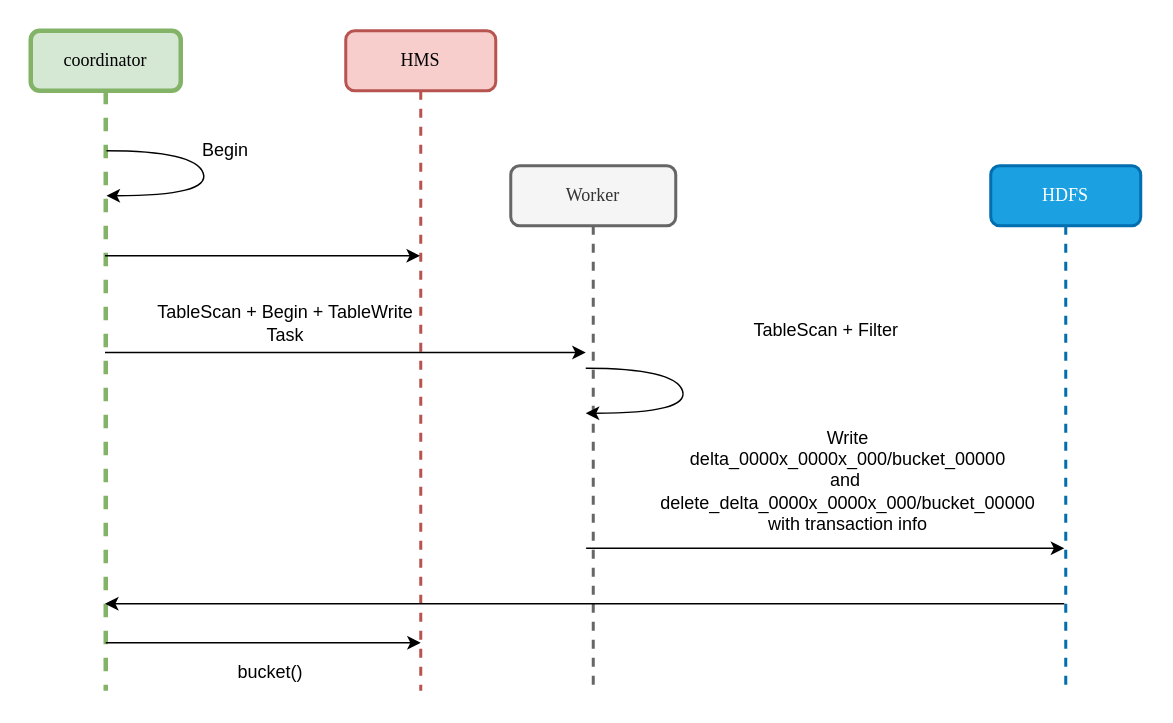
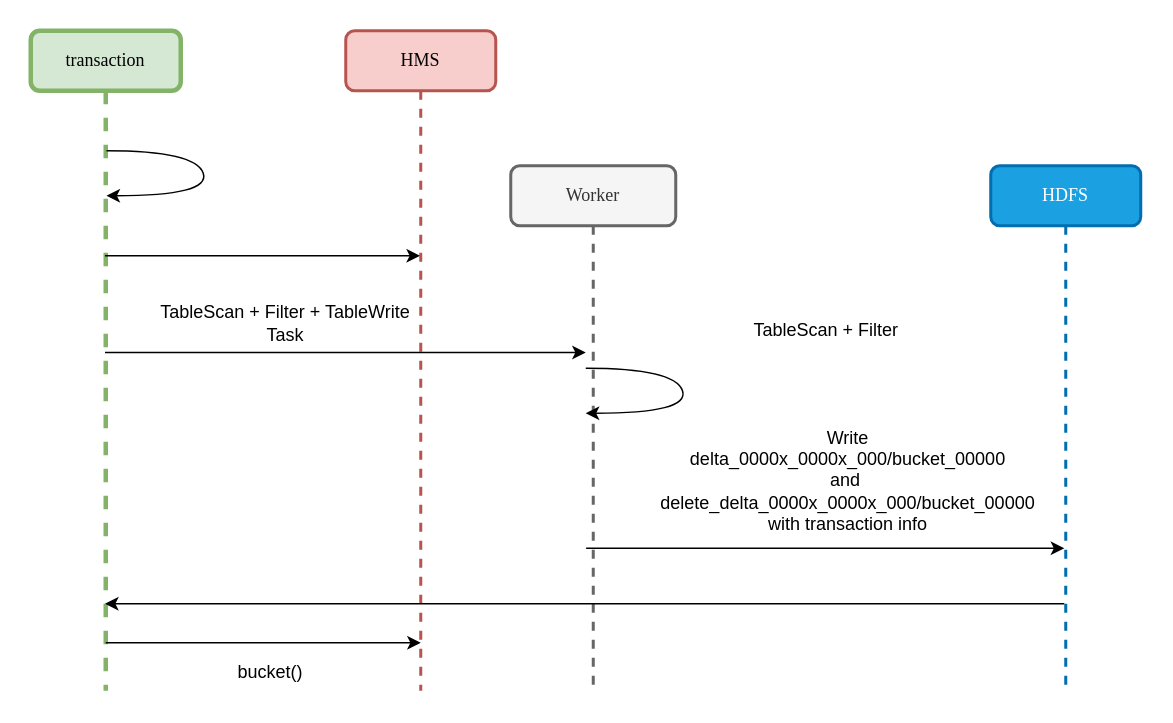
node "coordinator": label "coordinator" -> "transaction"
node "Begin": removed
node "TableScan + Begin + TableWrite Task": label "TableScan + Begin + TableWrite Task" -> "TableScan + Filter + TableWrite Task"
